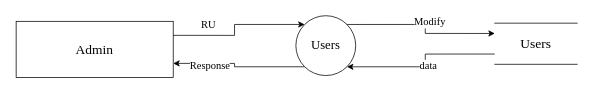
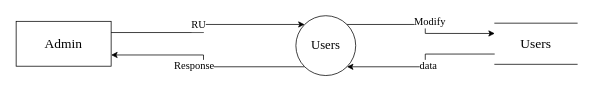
node "Admin": size 158x56 -> 95x45
